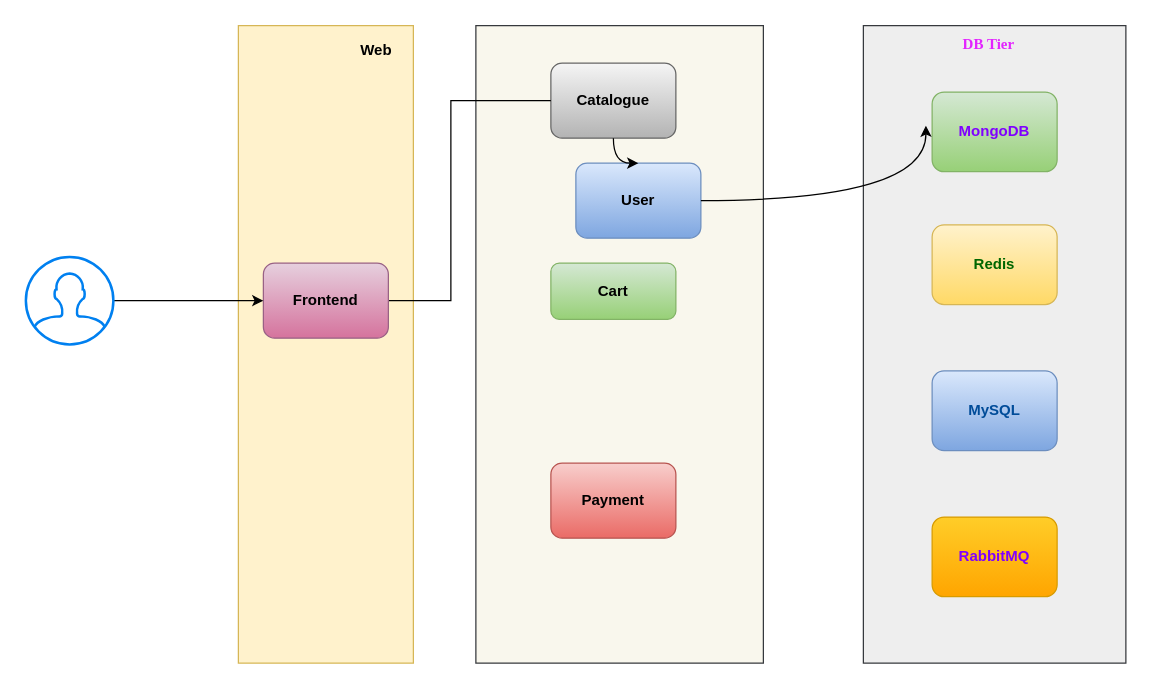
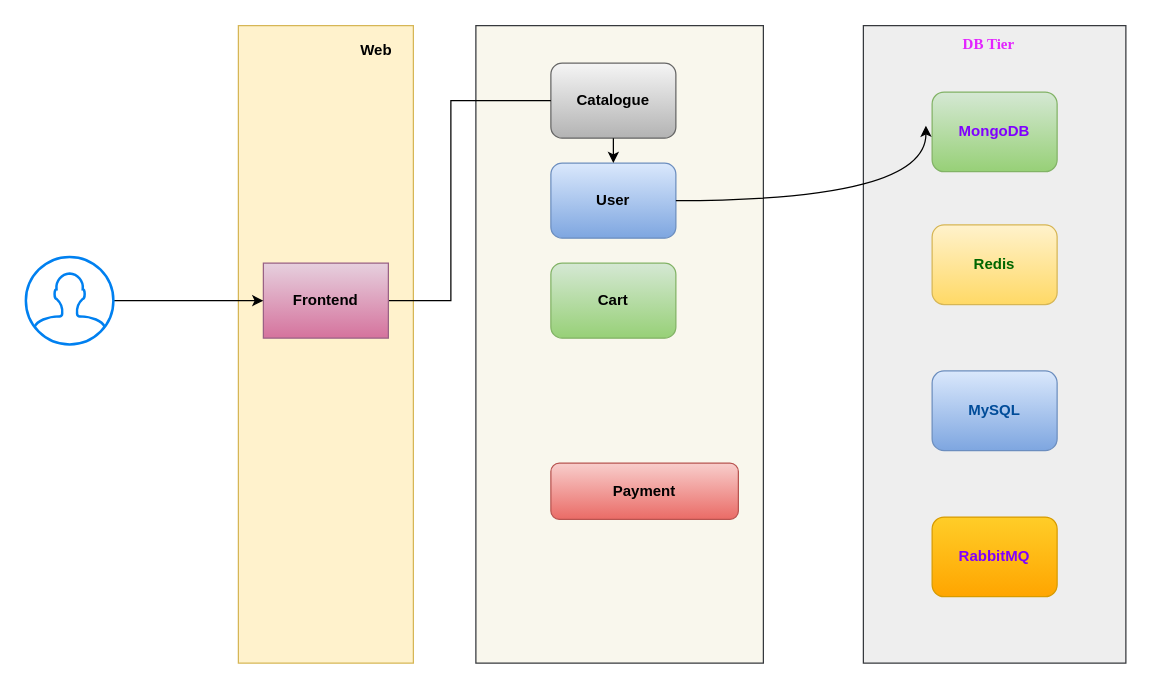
node "User": moved (638, 201) -> (613, 201)
node "Cart": size 125x56 -> 125x75
node "Frontend": shape rounded rectangle -> rectangle
node "Payment": size 125x75 -> 188x56
